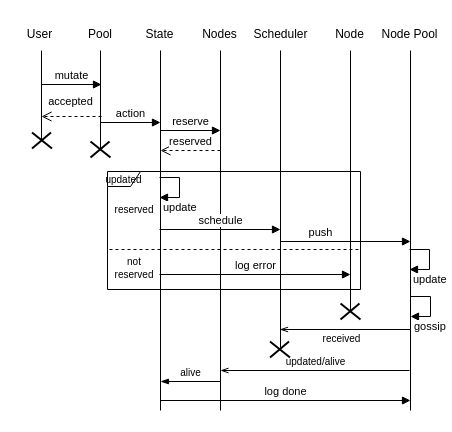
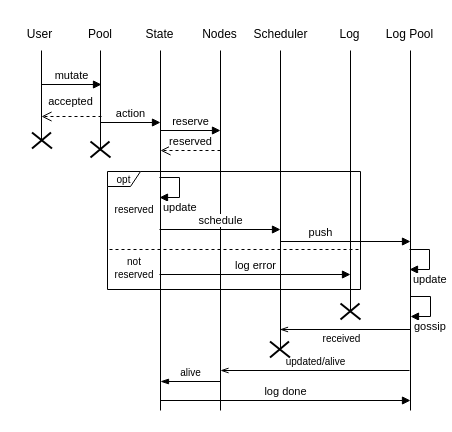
node "Node": label "Node" -> "Log"
node "Node Pool": label "Node Pool" -> "Log Pool"
node "updated": label "updated" -> "opt"
